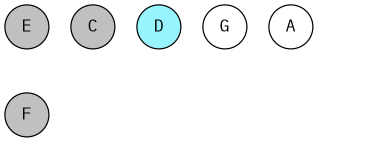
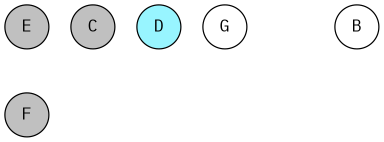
node "A": removed
node "B": added
